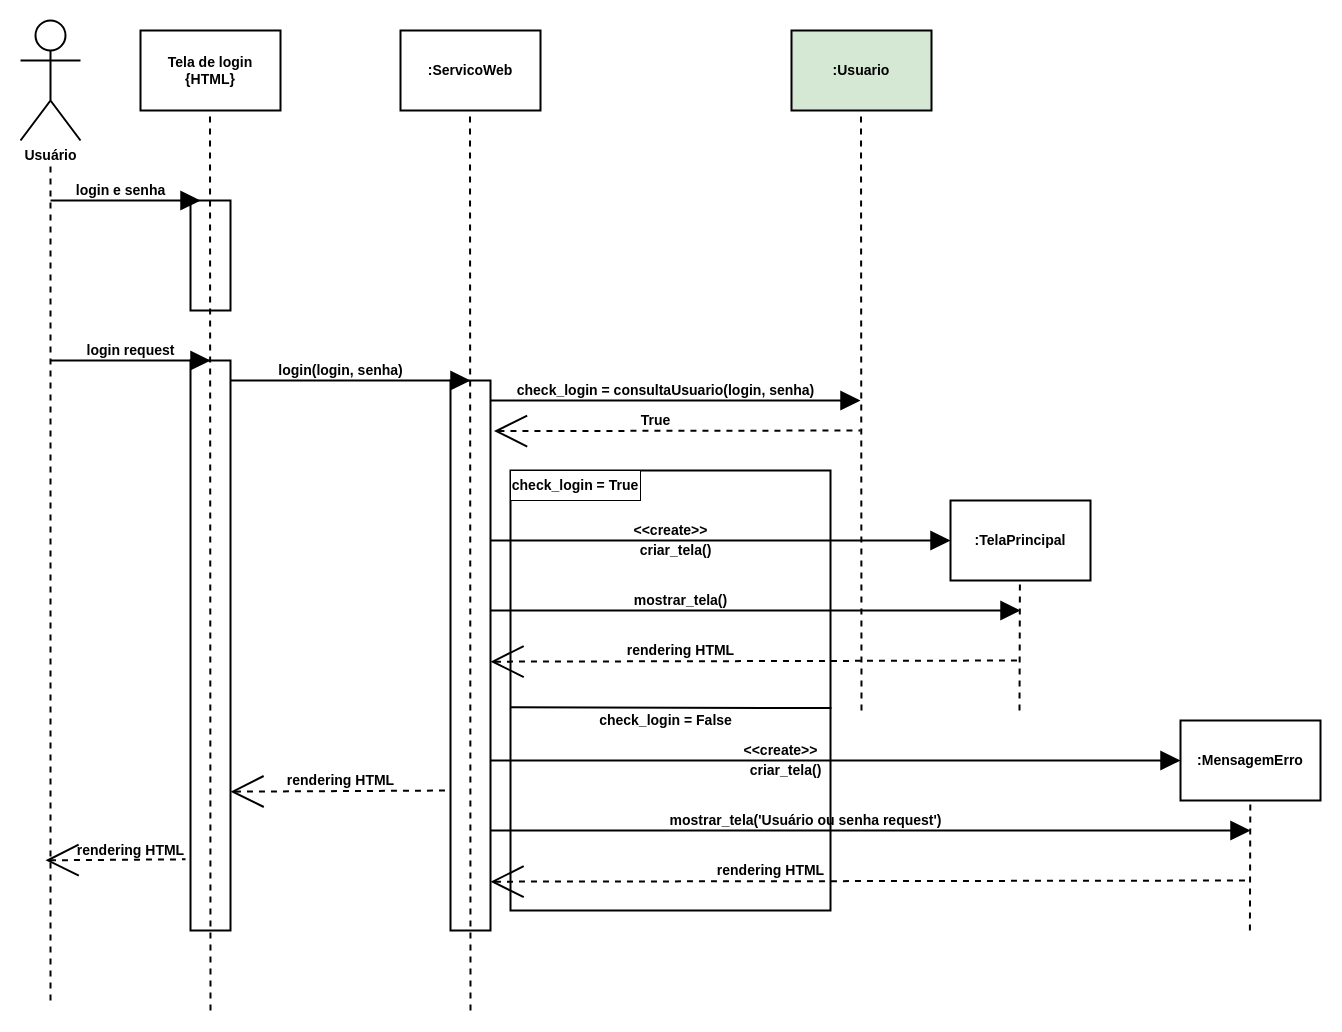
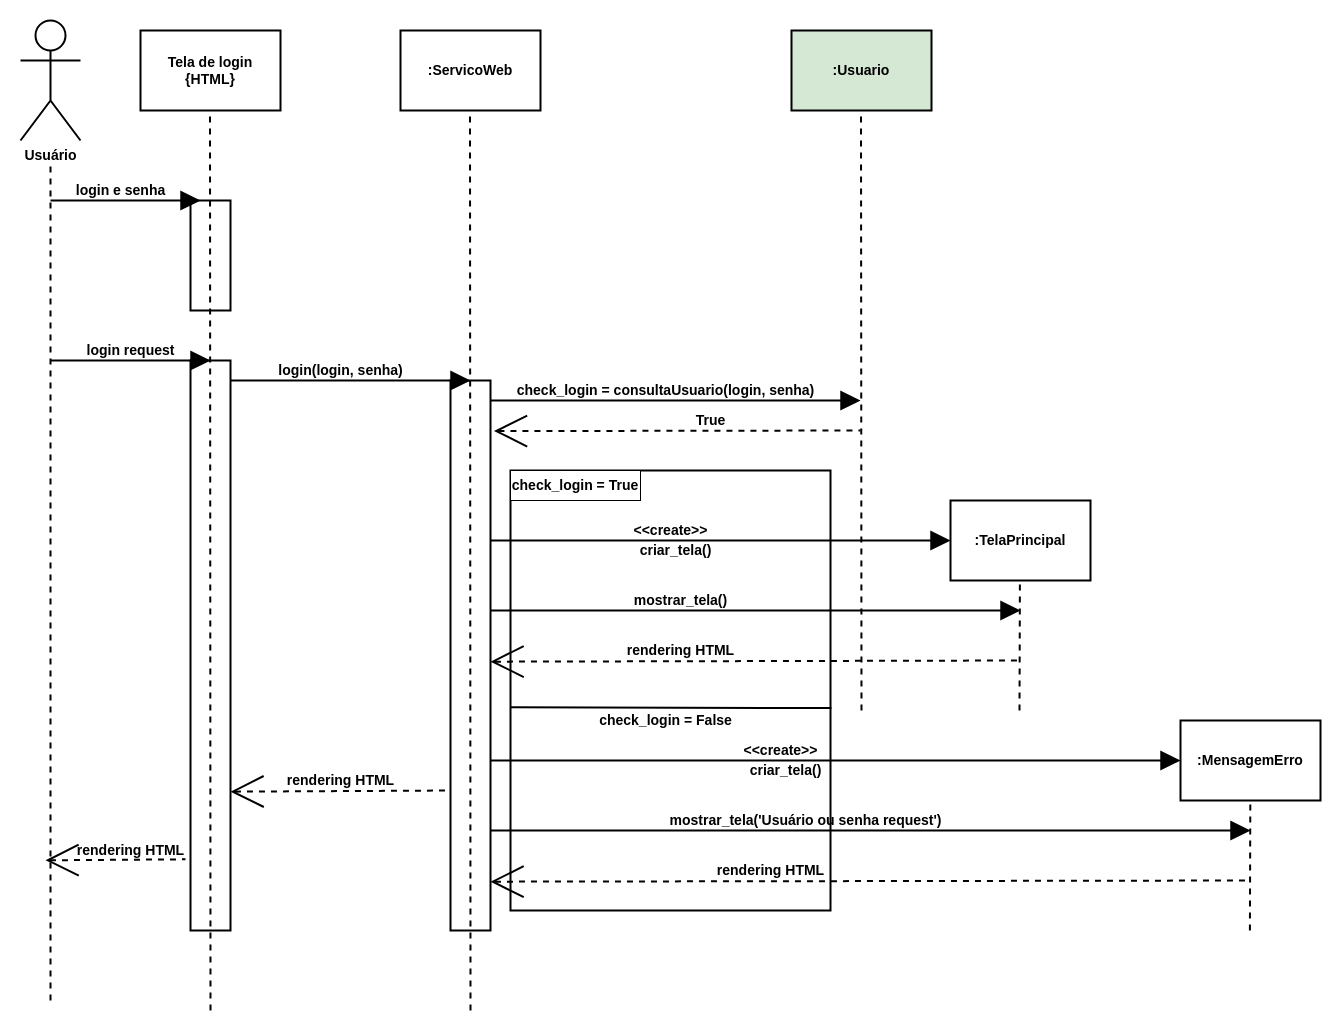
node "True": moved (656, 421) -> (711, 421)
